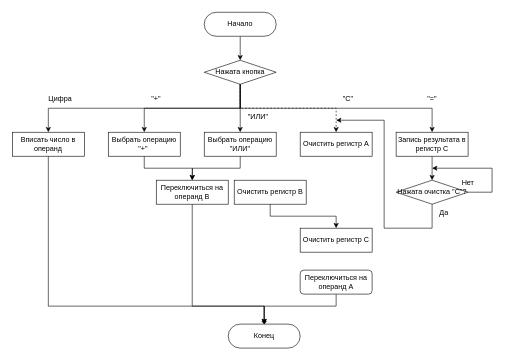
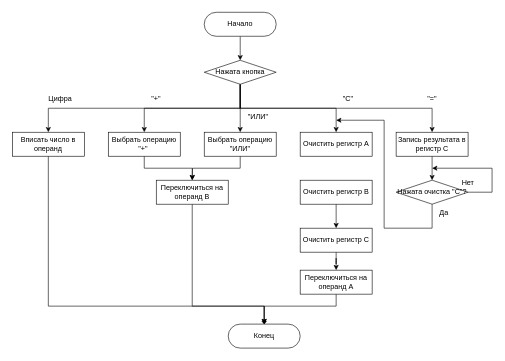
edge "Нажата кнопка" -> "Очистить регистр A": style dashed -> solid
node "Очистить регистр B": moved (270, 192) -> (336, 192)
edge "Очистить регистр C" -> "Переключиться на операнд А": added
node "Переключиться на операнд А": shape rounded rectangle -> rectangle
